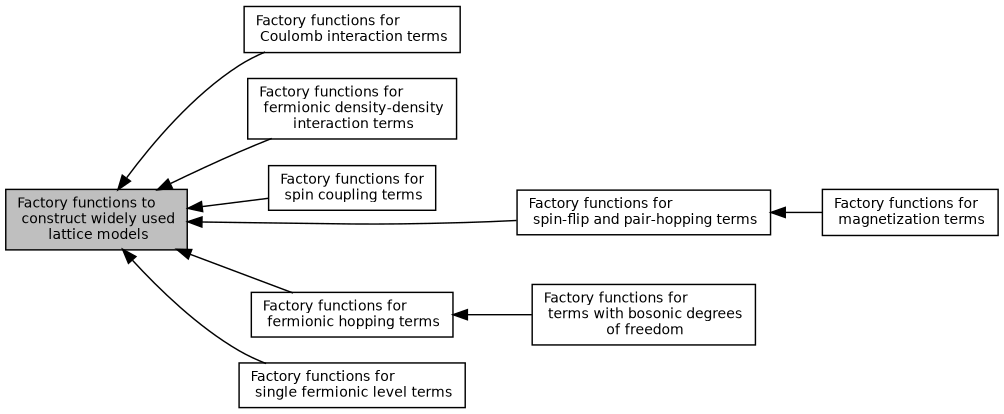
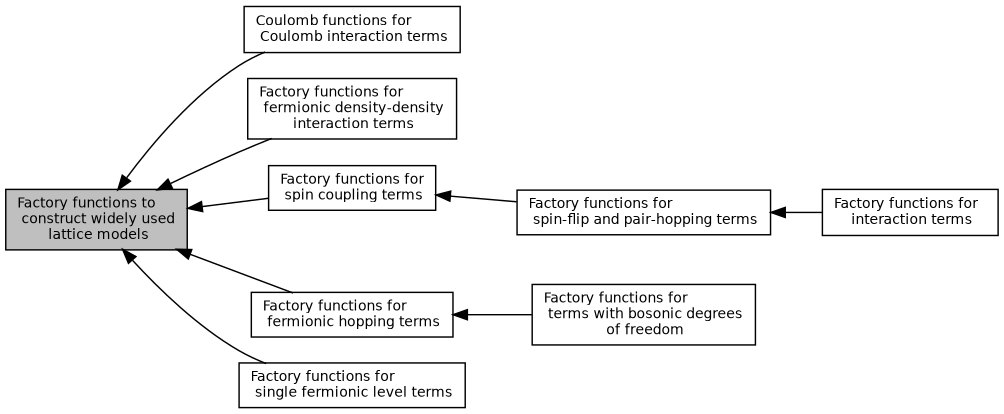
node "Factory functions for Coulomb interaction terms": label "Factory functions for Coulomb interaction terms" -> "Coulomb functions for Coulomb interaction terms"
node "Factory functions for magnetization terms": label "Factory functions for magnetization terms" -> "Factory functions for interaction terms"
edge "Factory functions for spin-flip and pair-hopping terms" -> "Factory functions to construct widely used lattice models": now "Factory functions for spin-flip and pair-hopping terms" -> "Factory functions for spin coupling terms"
